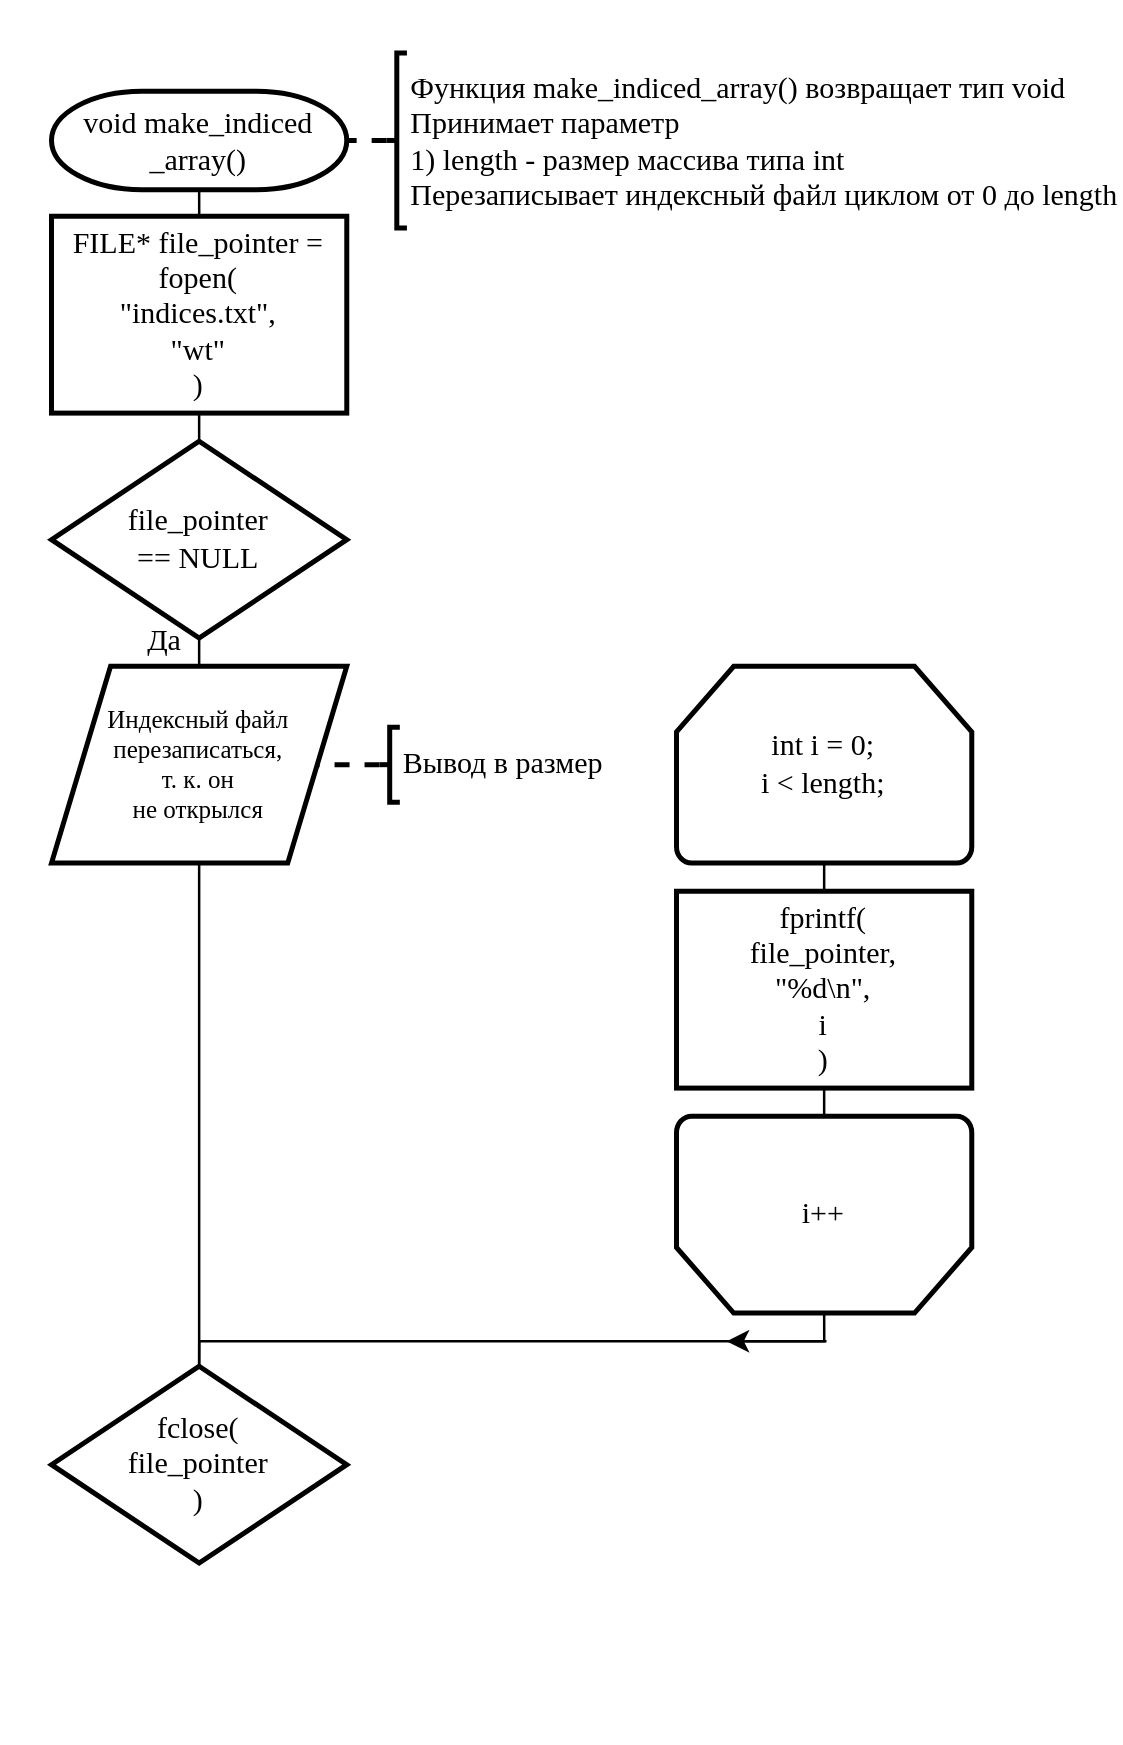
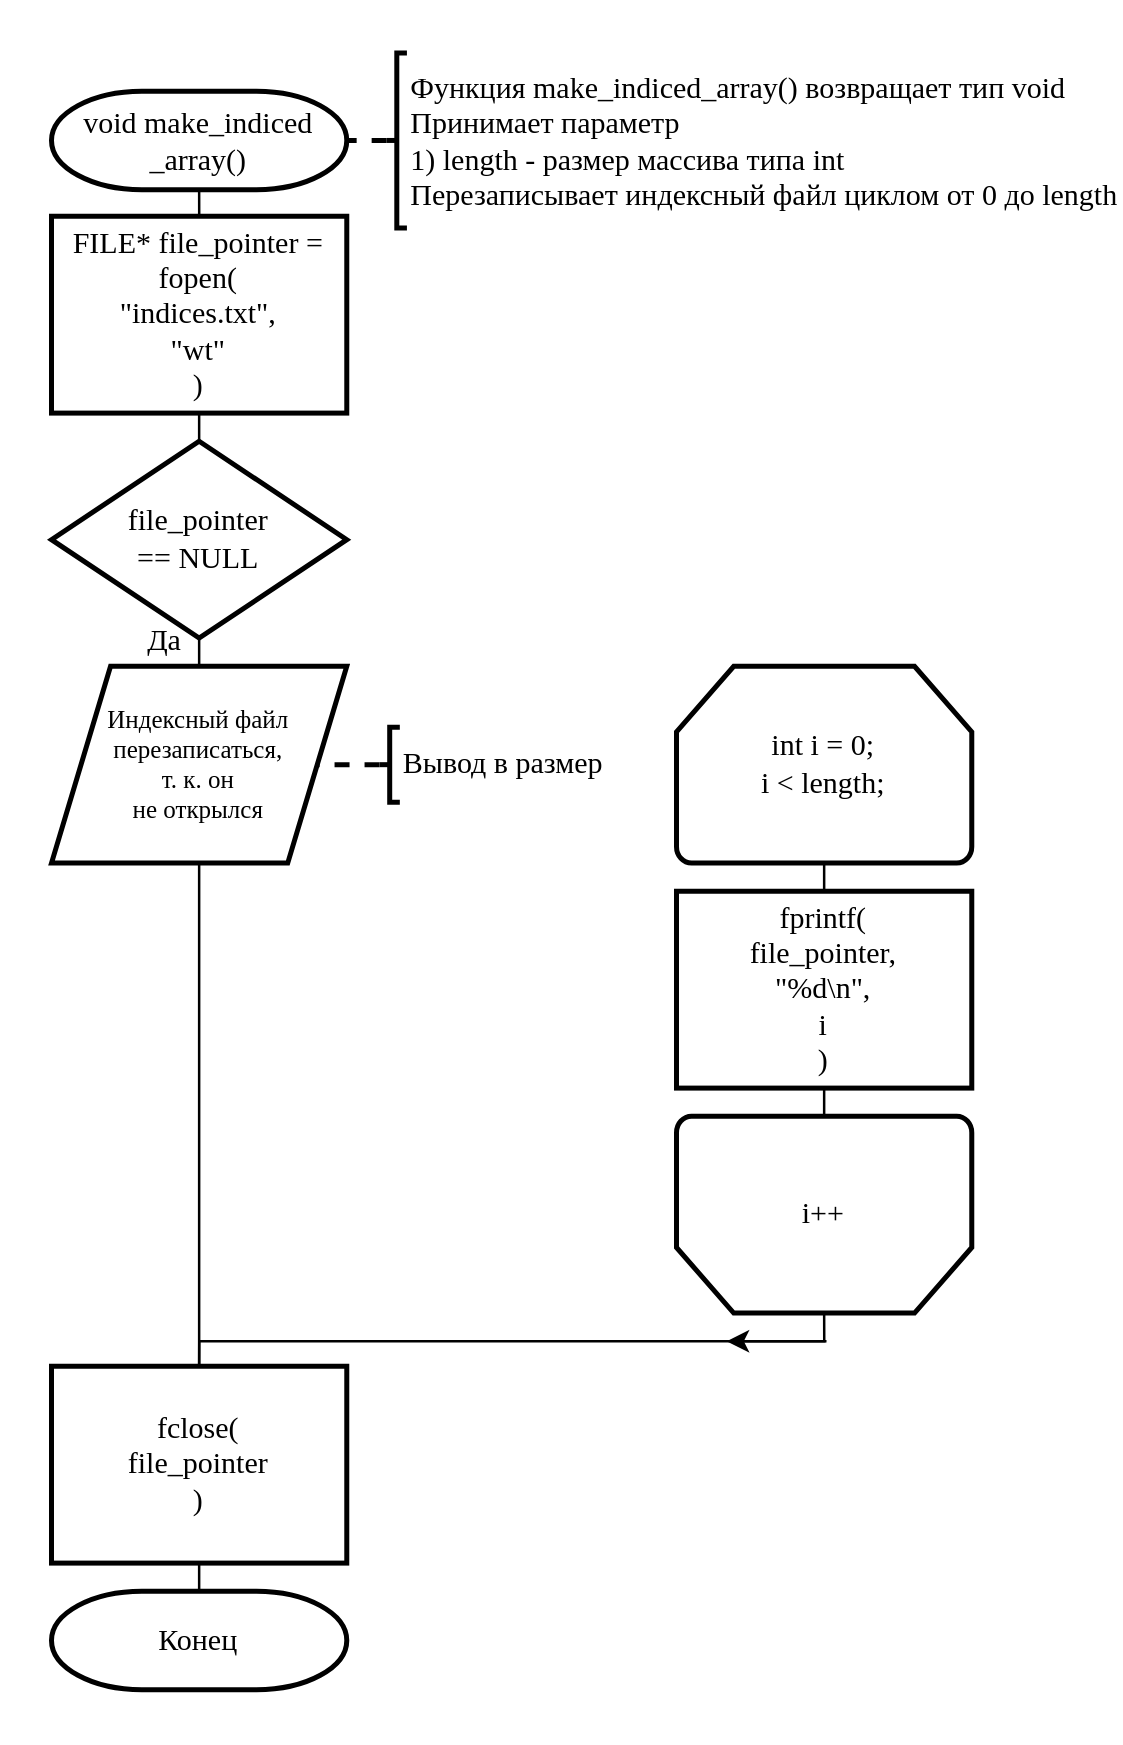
node "fclose( file_pointer )": shape diamond -> rectangle
edge "fclose( file_pointer )" -- "Конец": added
node "Конец": added
